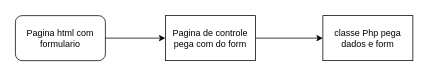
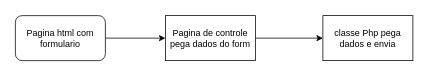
node "Pagina de controle pega com do form": label "Pagina de controle pega com do form" -> "Pagina de controle pega dados do form"
node "classe Php pega dados e form": label "classe Php pega dados e form" -> "classe Php pega dados e envia"
